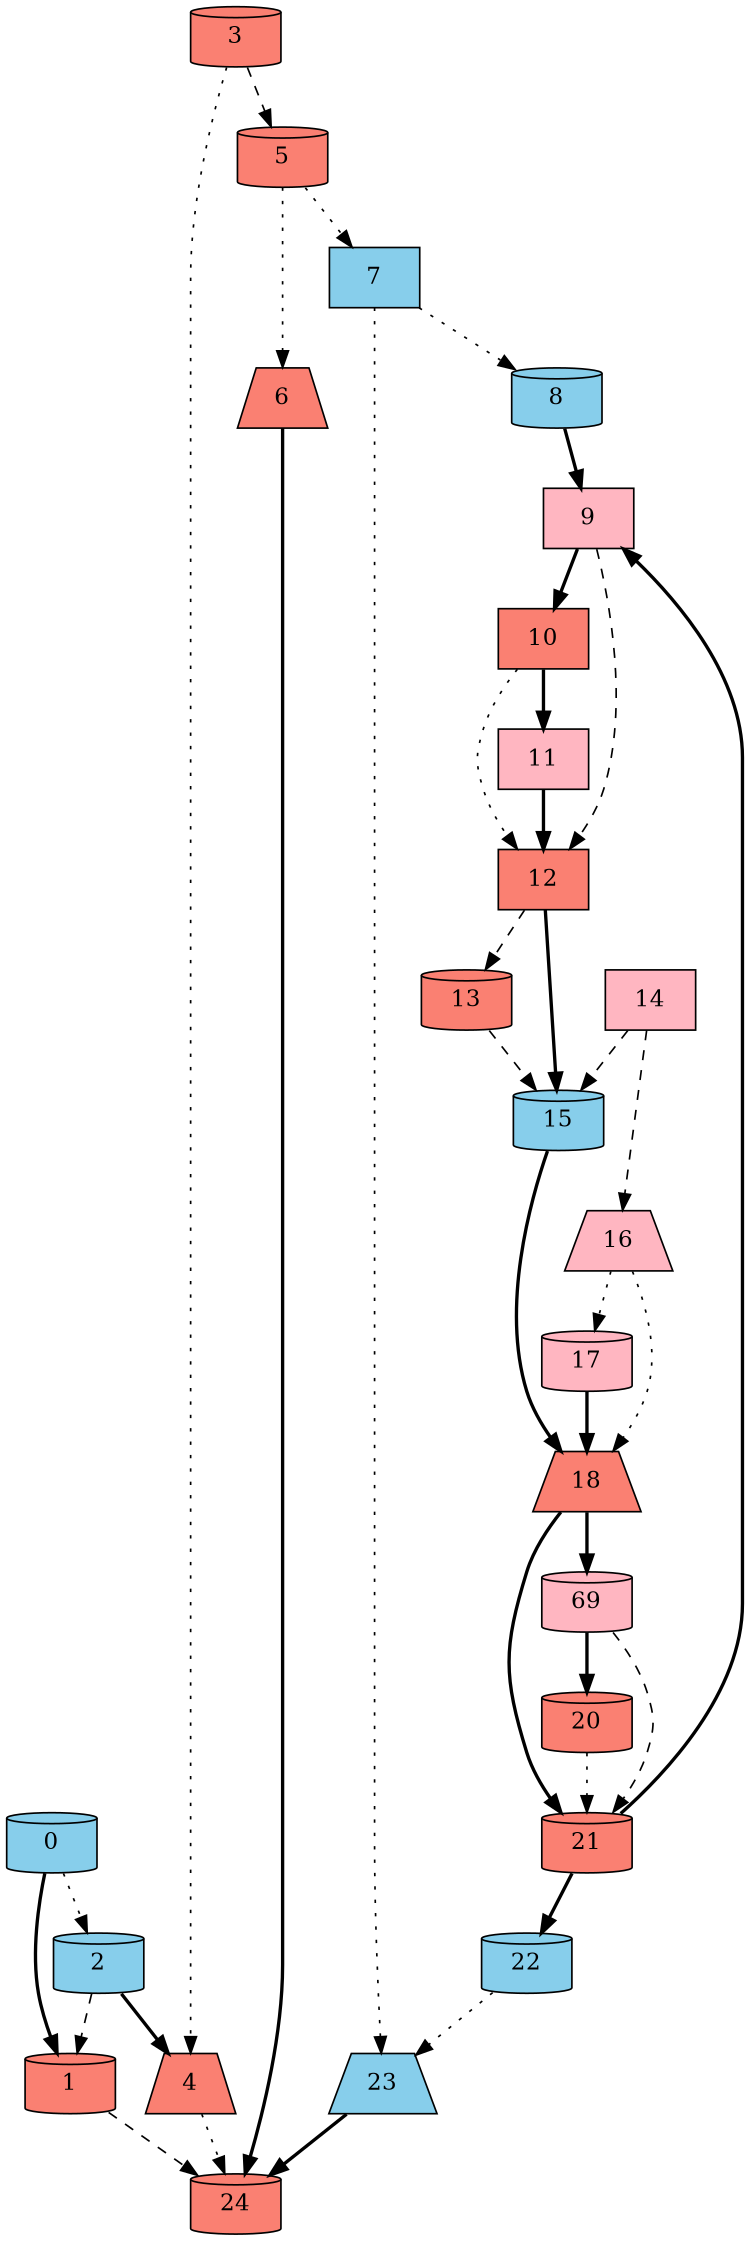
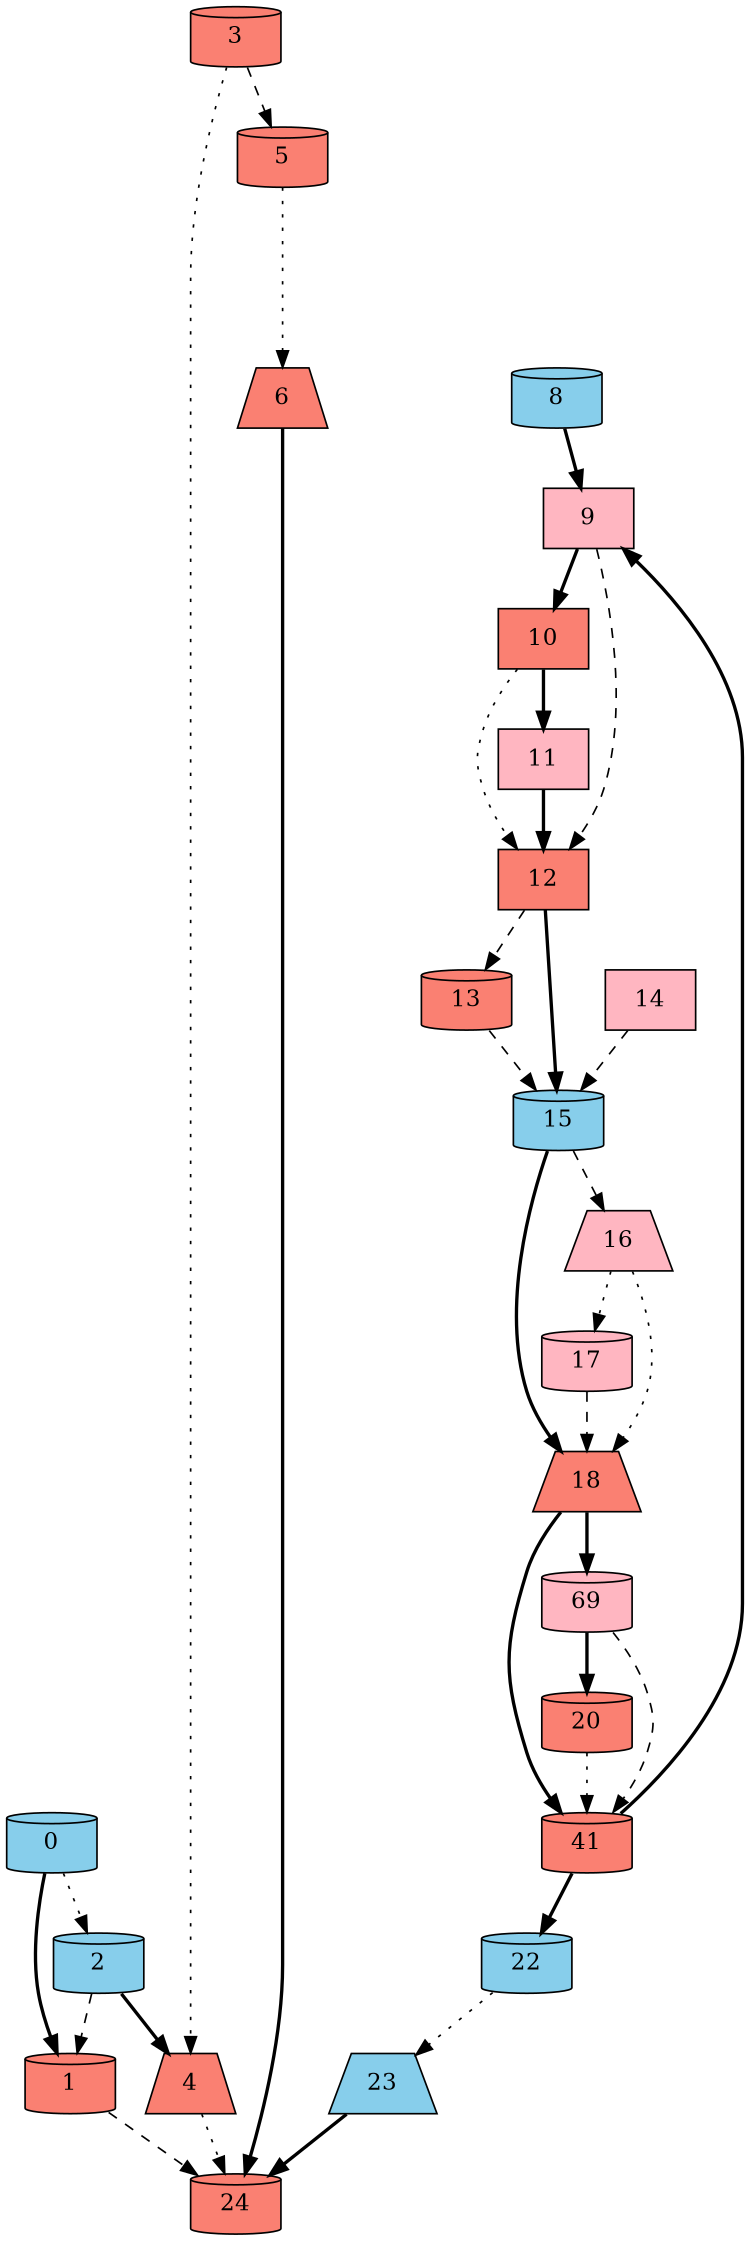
node "7": removed
edge "14" -> "16": now "15" -> "16"
edge "17" -> "18": style bold -> dashed
node "21": label "21" -> "41"
